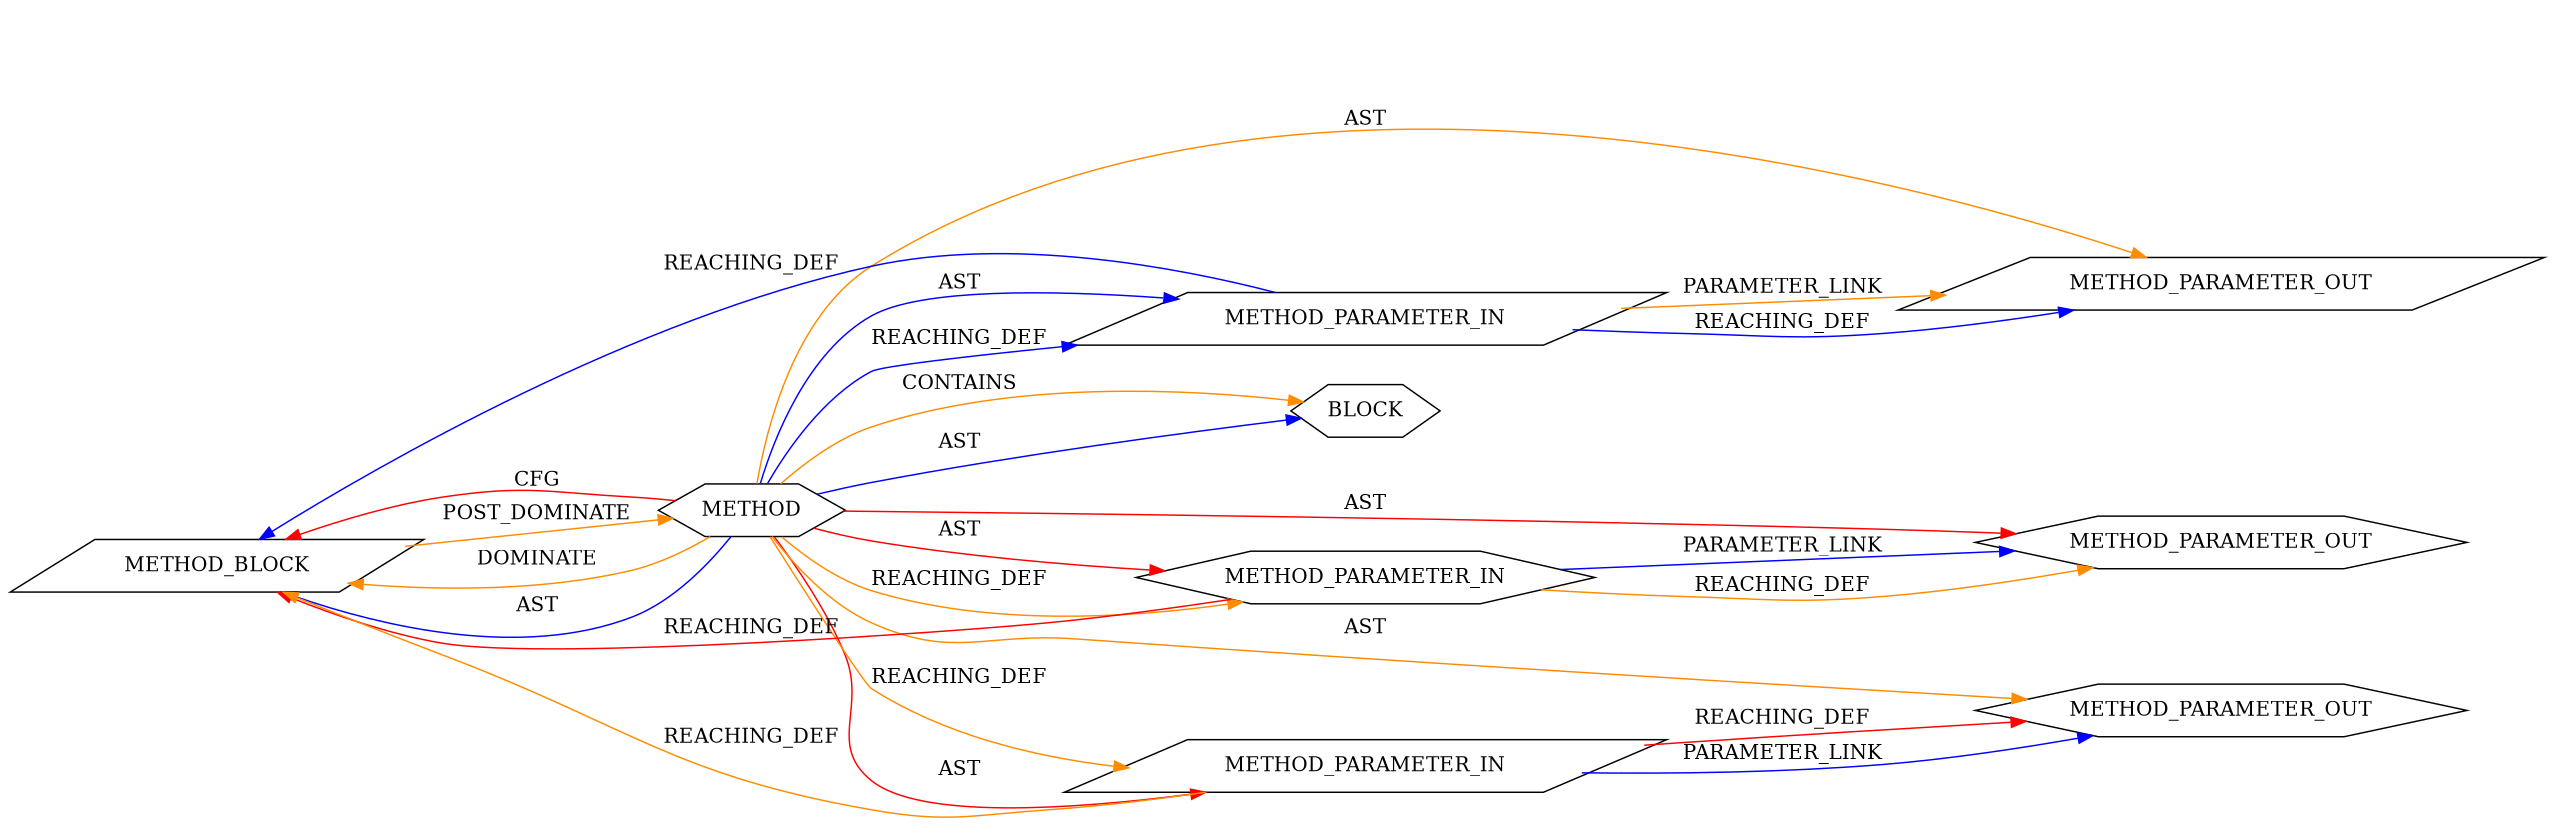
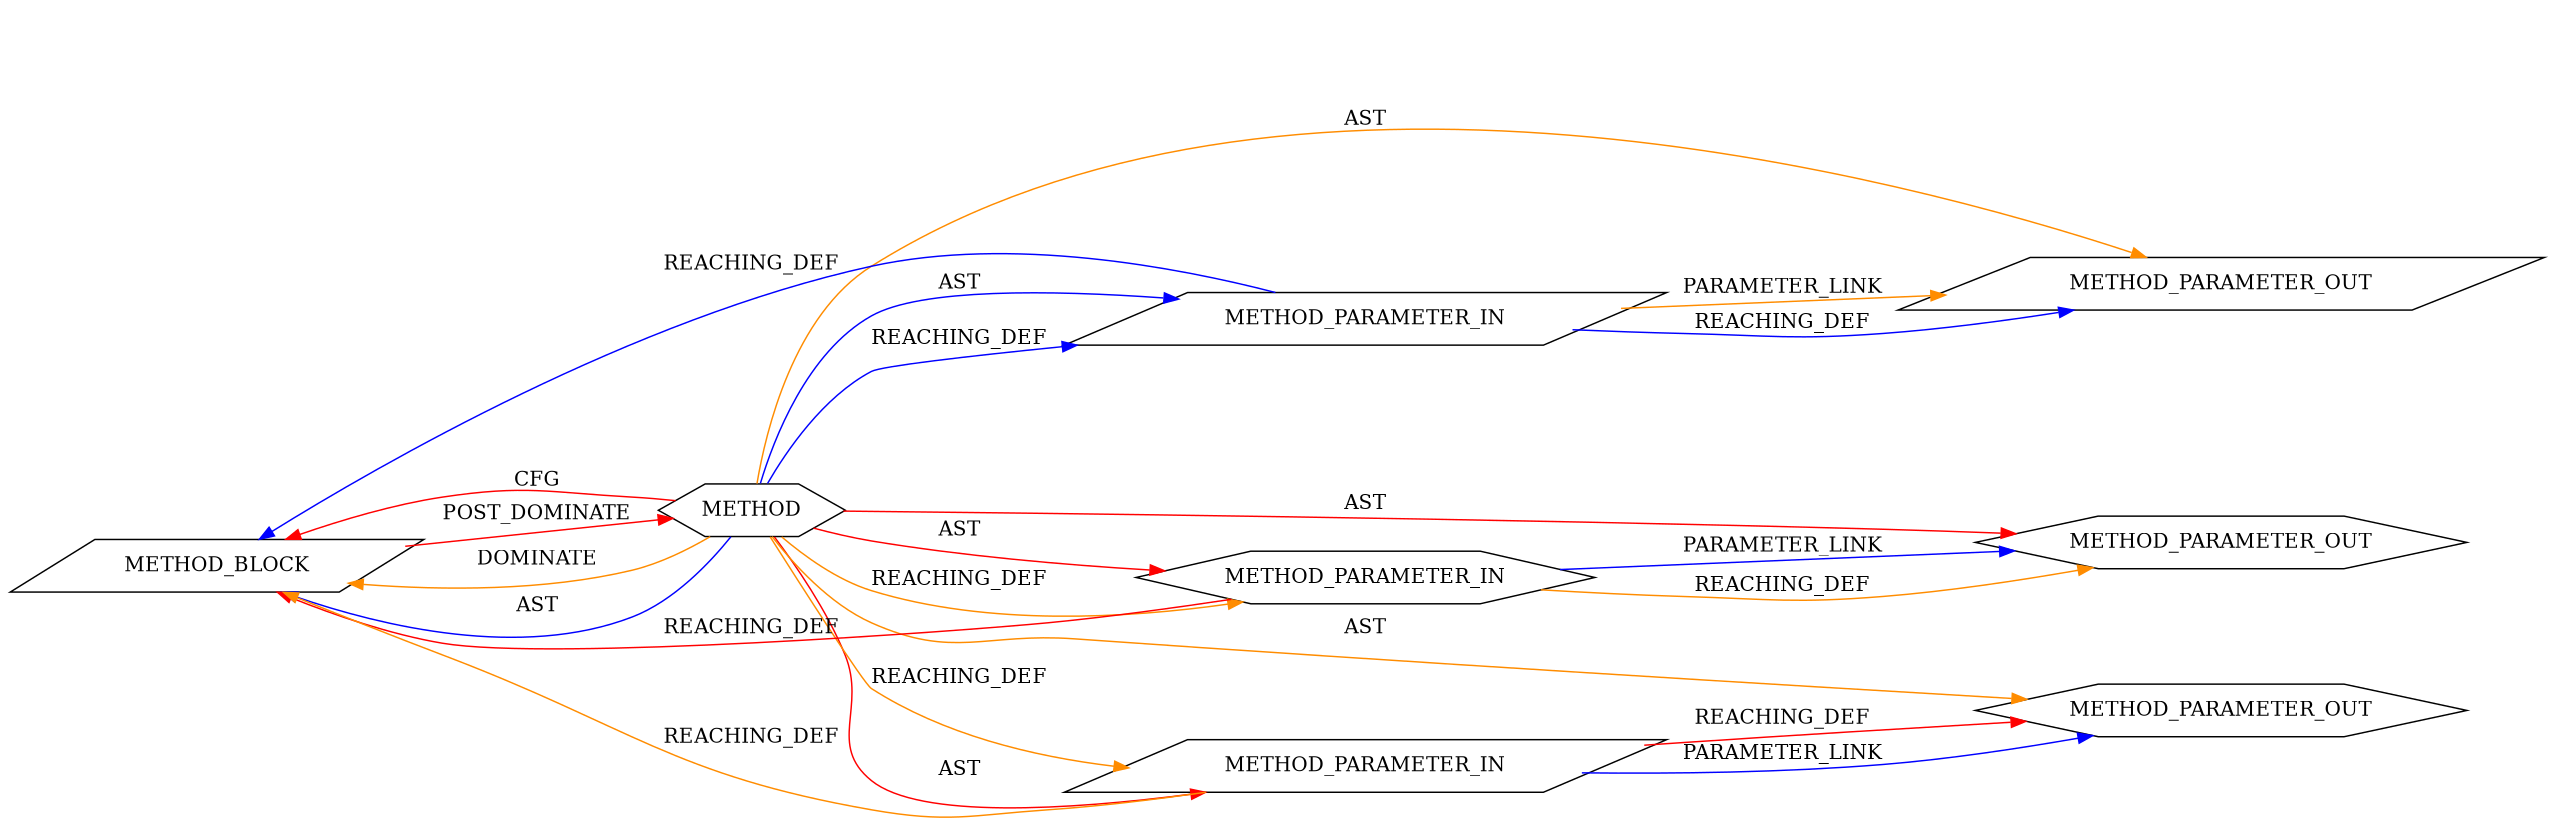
node "BLOCK": removed
edge "METHOD_BLOCK" -> "METHOD": color darkorange -> red
